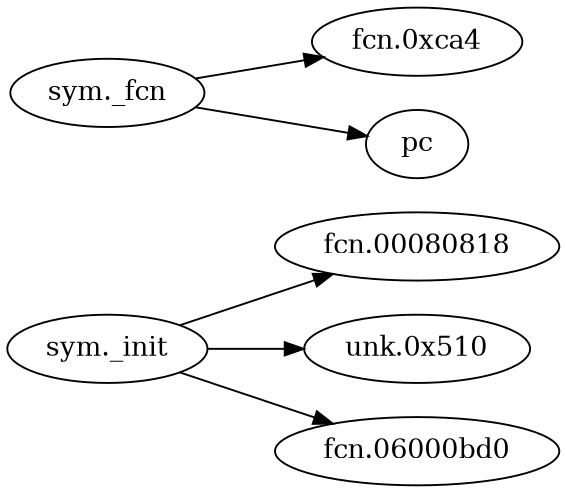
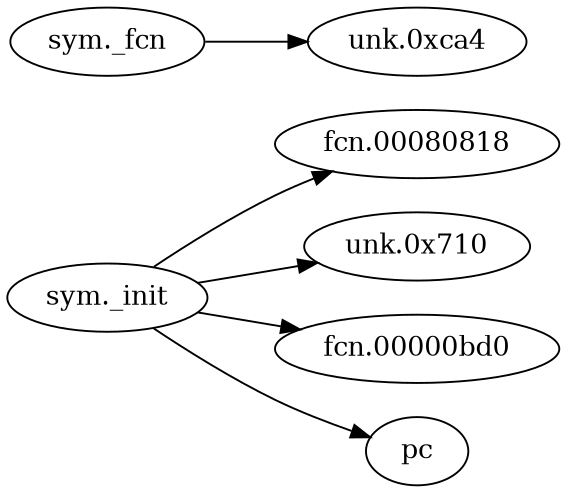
node "fcn.0xca4": label "fcn.0xca4" -> "unk.0xca4"
edge "sym._fcn" -> "pc": now "sym._init" -> "pc"
node "unk.0x510": label "unk.0x510" -> "unk.0x710"
node "fcn.06000bd0": label "fcn.06000bd0" -> "fcn.00000bd0"
